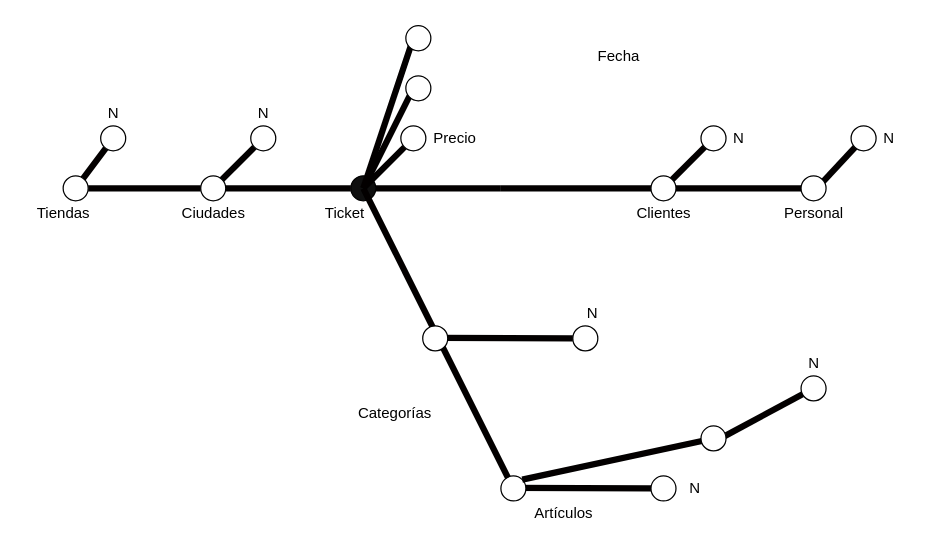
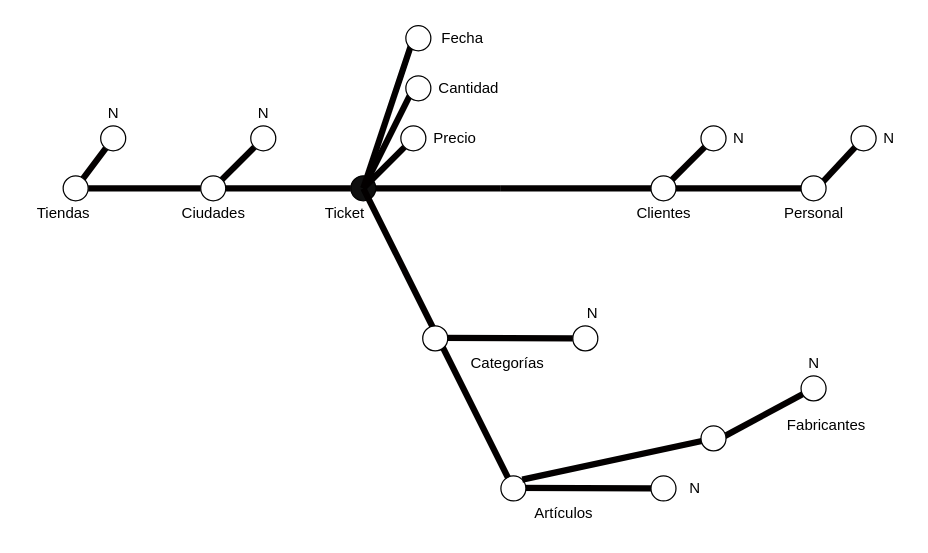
node "Fecha": moved (618, 57) -> (462, 38)
node "Cantidad": added
node "Categorías": moved (394, 413) -> (507, 363)
node "Fabricantes": added
